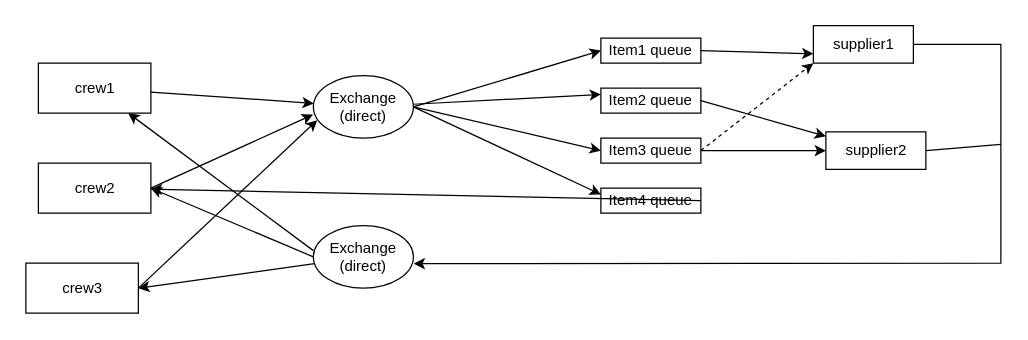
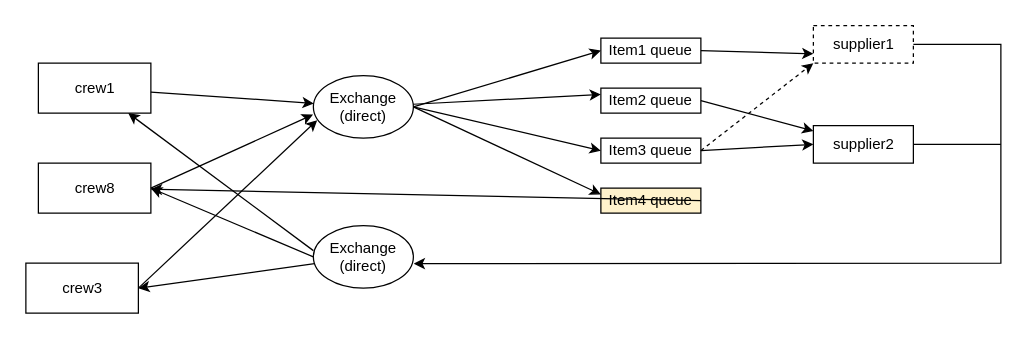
node "supplier1": style solid -> dashed
node "supplier2": moved (876, 151) -> (863, 144)
node "crew2": label "crew2" -> "crew8"
node "Item4 queue": fillcolor #ffffff -> #fff2cc
